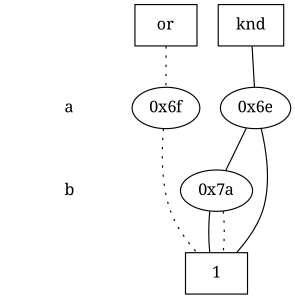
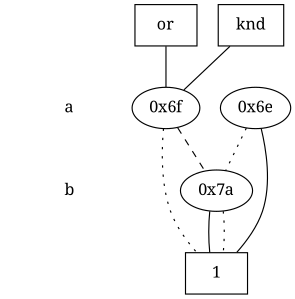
edge "or" -- "0x6f": style dotted -> solid
edge "knd" -- "0x6e": now "knd" -- "0x6f"
edge "0x6f" -- "0x7a": added
edge "0x6e" -- "0x7a": style solid -> dotted
